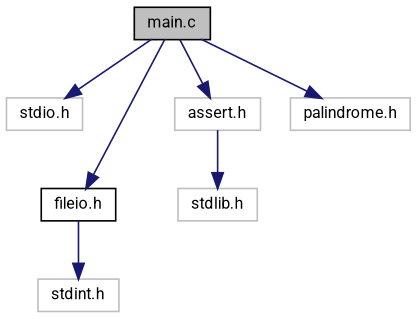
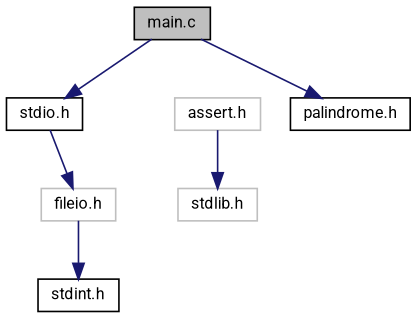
edge "main.c" -> "assert.h": removed
edge "main.c" -> "fileio.h": now "stdio.h" -> "fileio.h"
node "stdio.h": color grey75 -> black
node "palindrome.h": color grey75 -> black
node "fileio.h": color black -> grey75
node "stdint.h": color grey75 -> black
